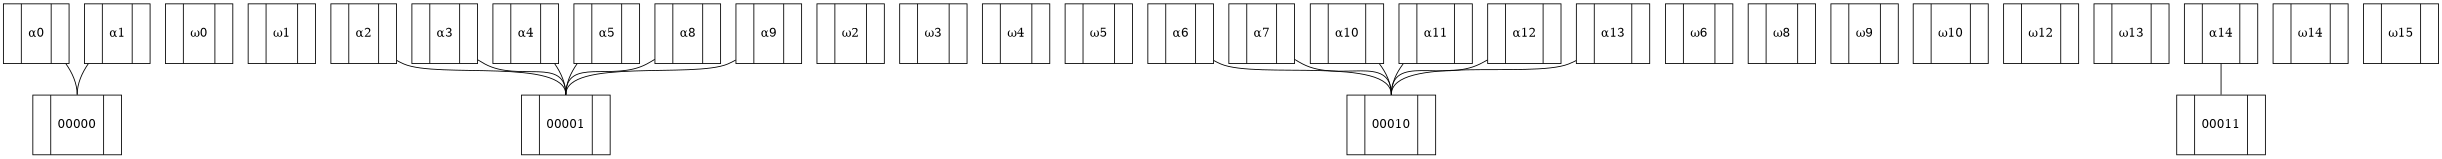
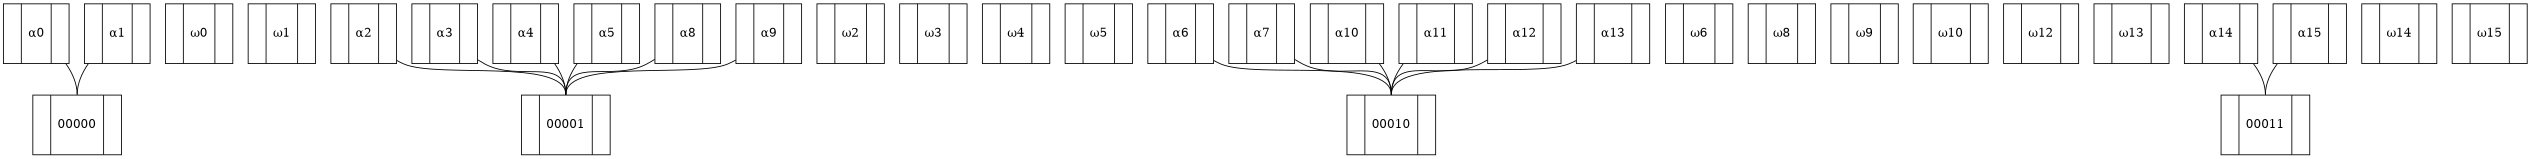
node "α15": added
